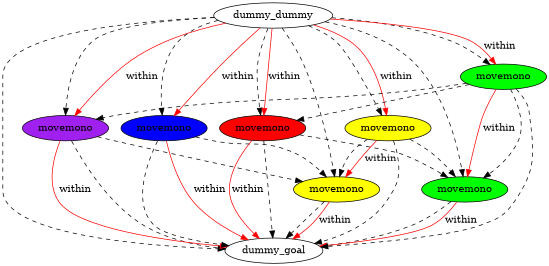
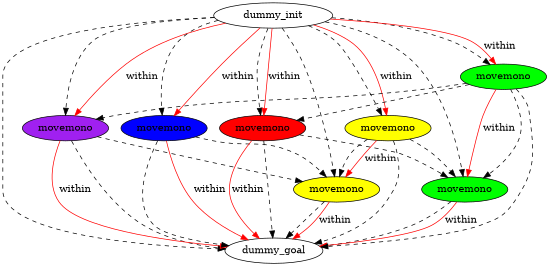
node "dummy_dummy": label "dummy_dummy" -> "dummy_init"
